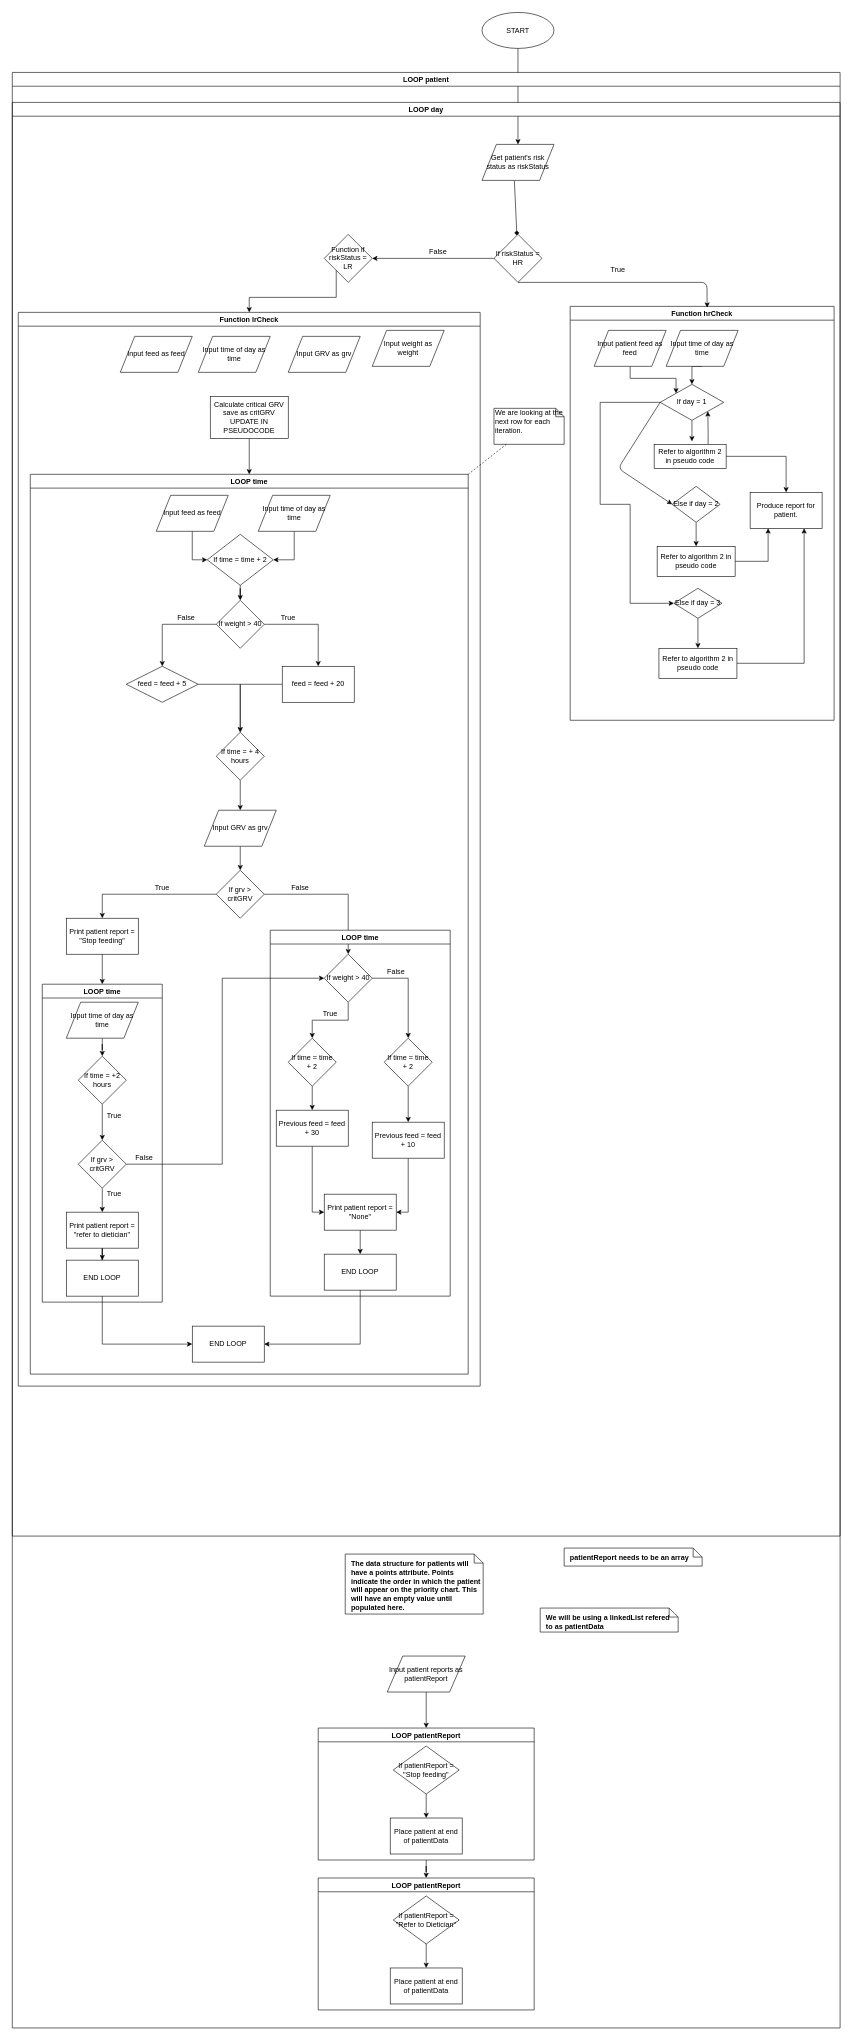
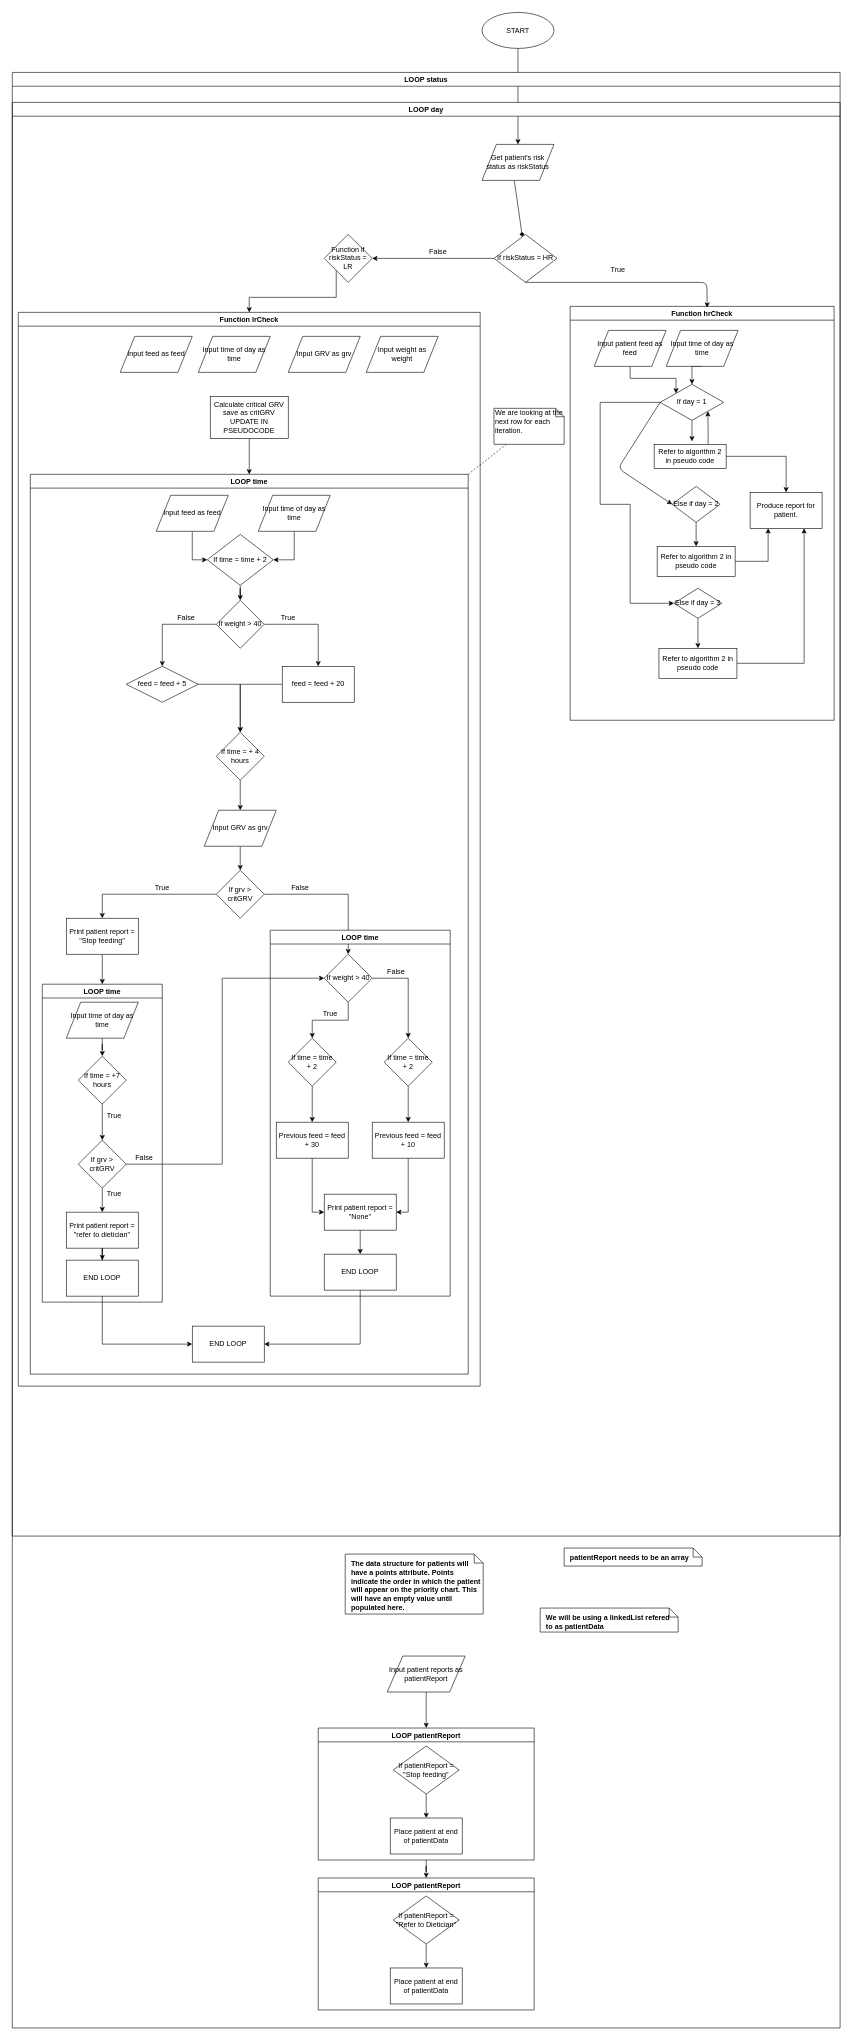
node "LOOP patient": label "LOOP patient" -> "LOOP status"
node "If riskStatus = HR": size 48x48 -> 63x48
node "Input weight as weight": moved (408, 348) -> (402, 354)
node "If time = +2 hours": label "If time = +2 hours" -> "If time = +7 hours"
node "Previous feed = feed + 30": moved (312, 1128) -> (312, 1140)
